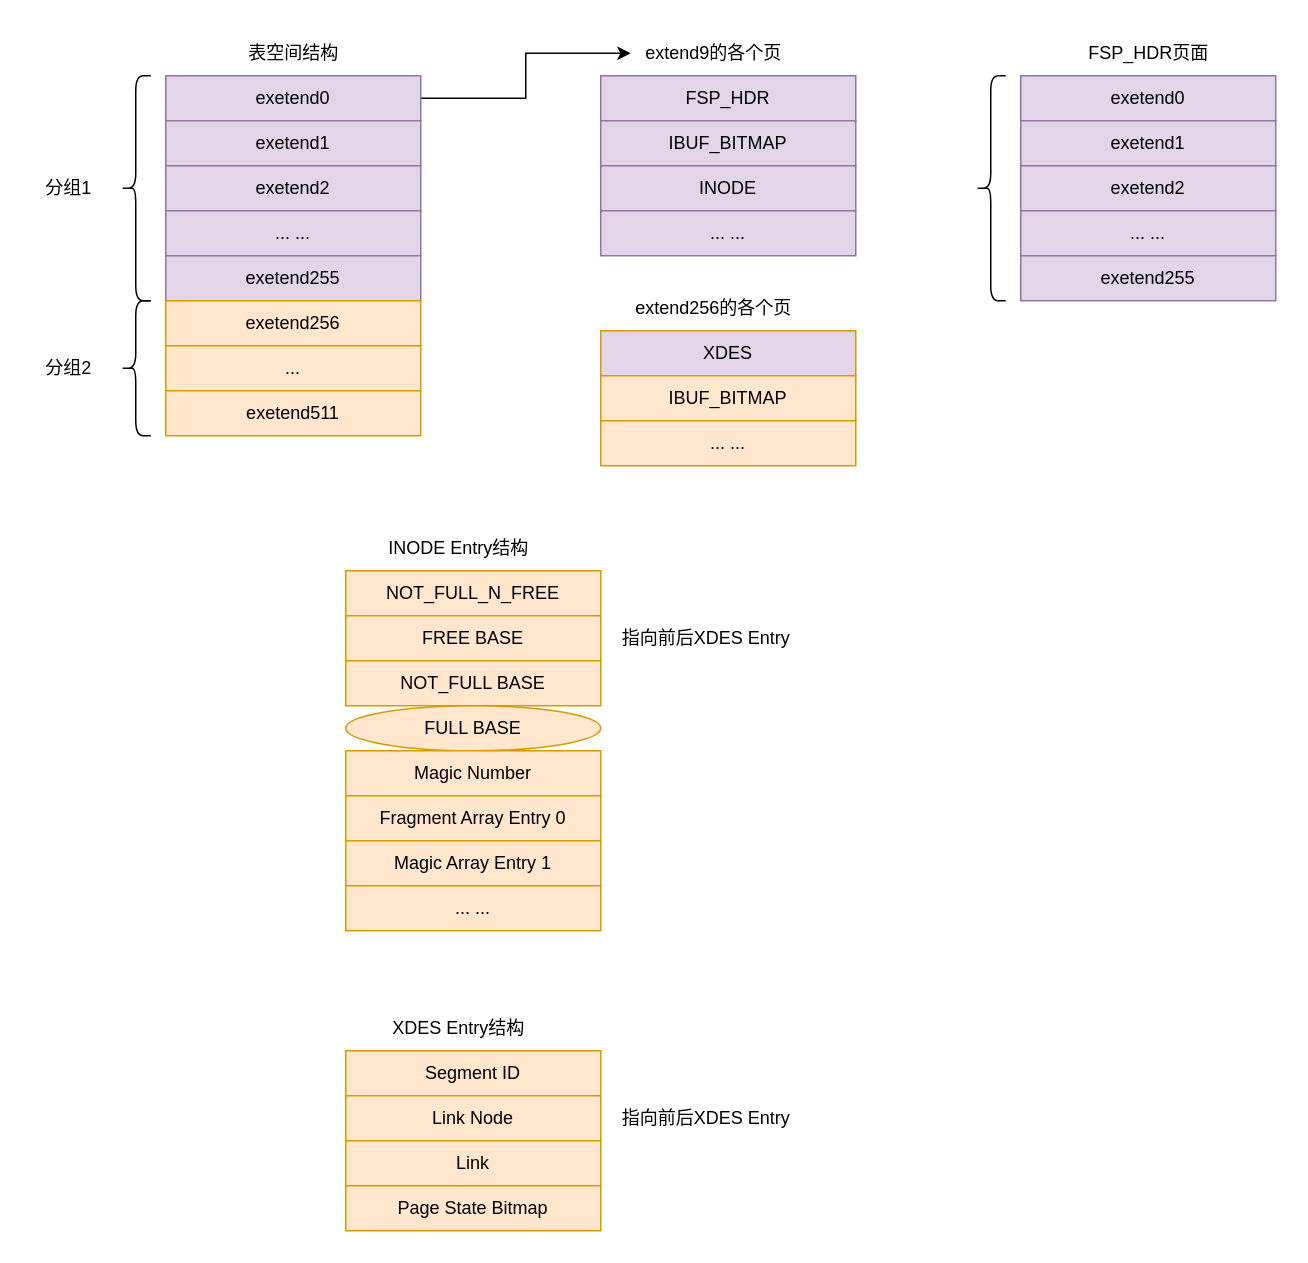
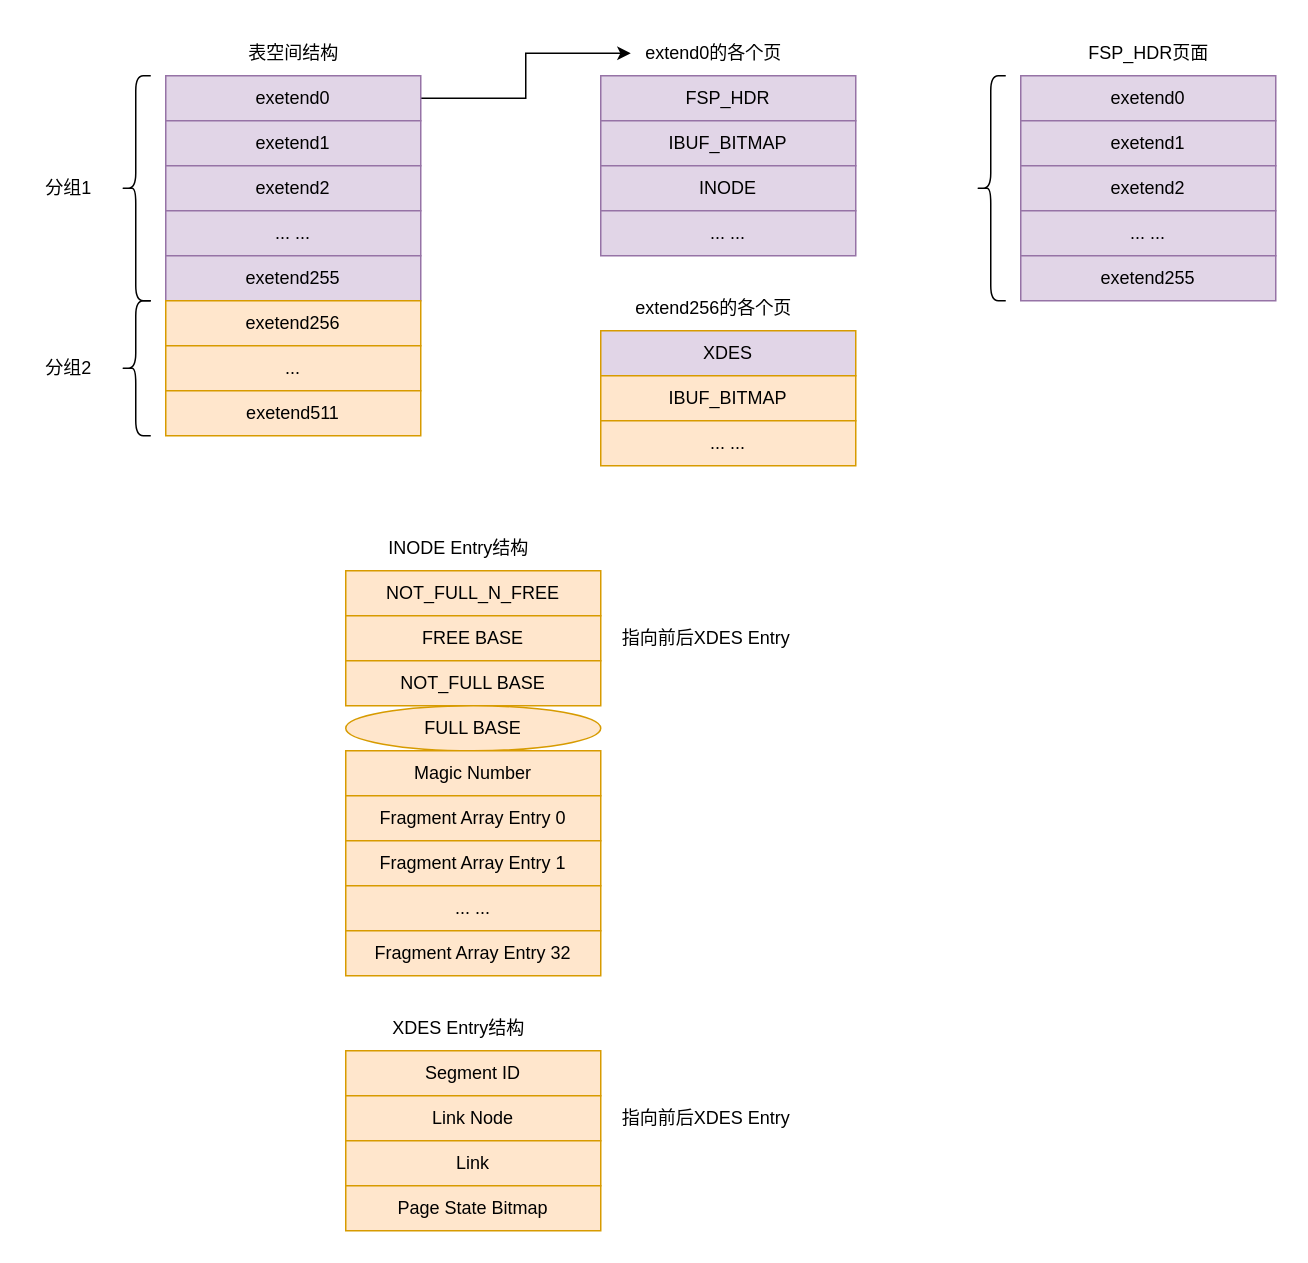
node "extend9的各个页": label "extend9的各个页" -> "extend0的各个页"
node "Magic Array Entry 1": label "Magic Array Entry 1" -> "Fragment Array Entry 1"
node "Fragment Array Entry 32": added
